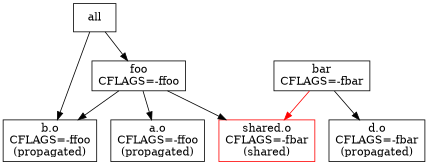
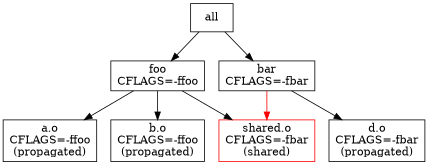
edge "all" -> "b.o CFLAGS=-ffoo (propagated)": now "all" -> "bar CFLAGS=-fbar"
